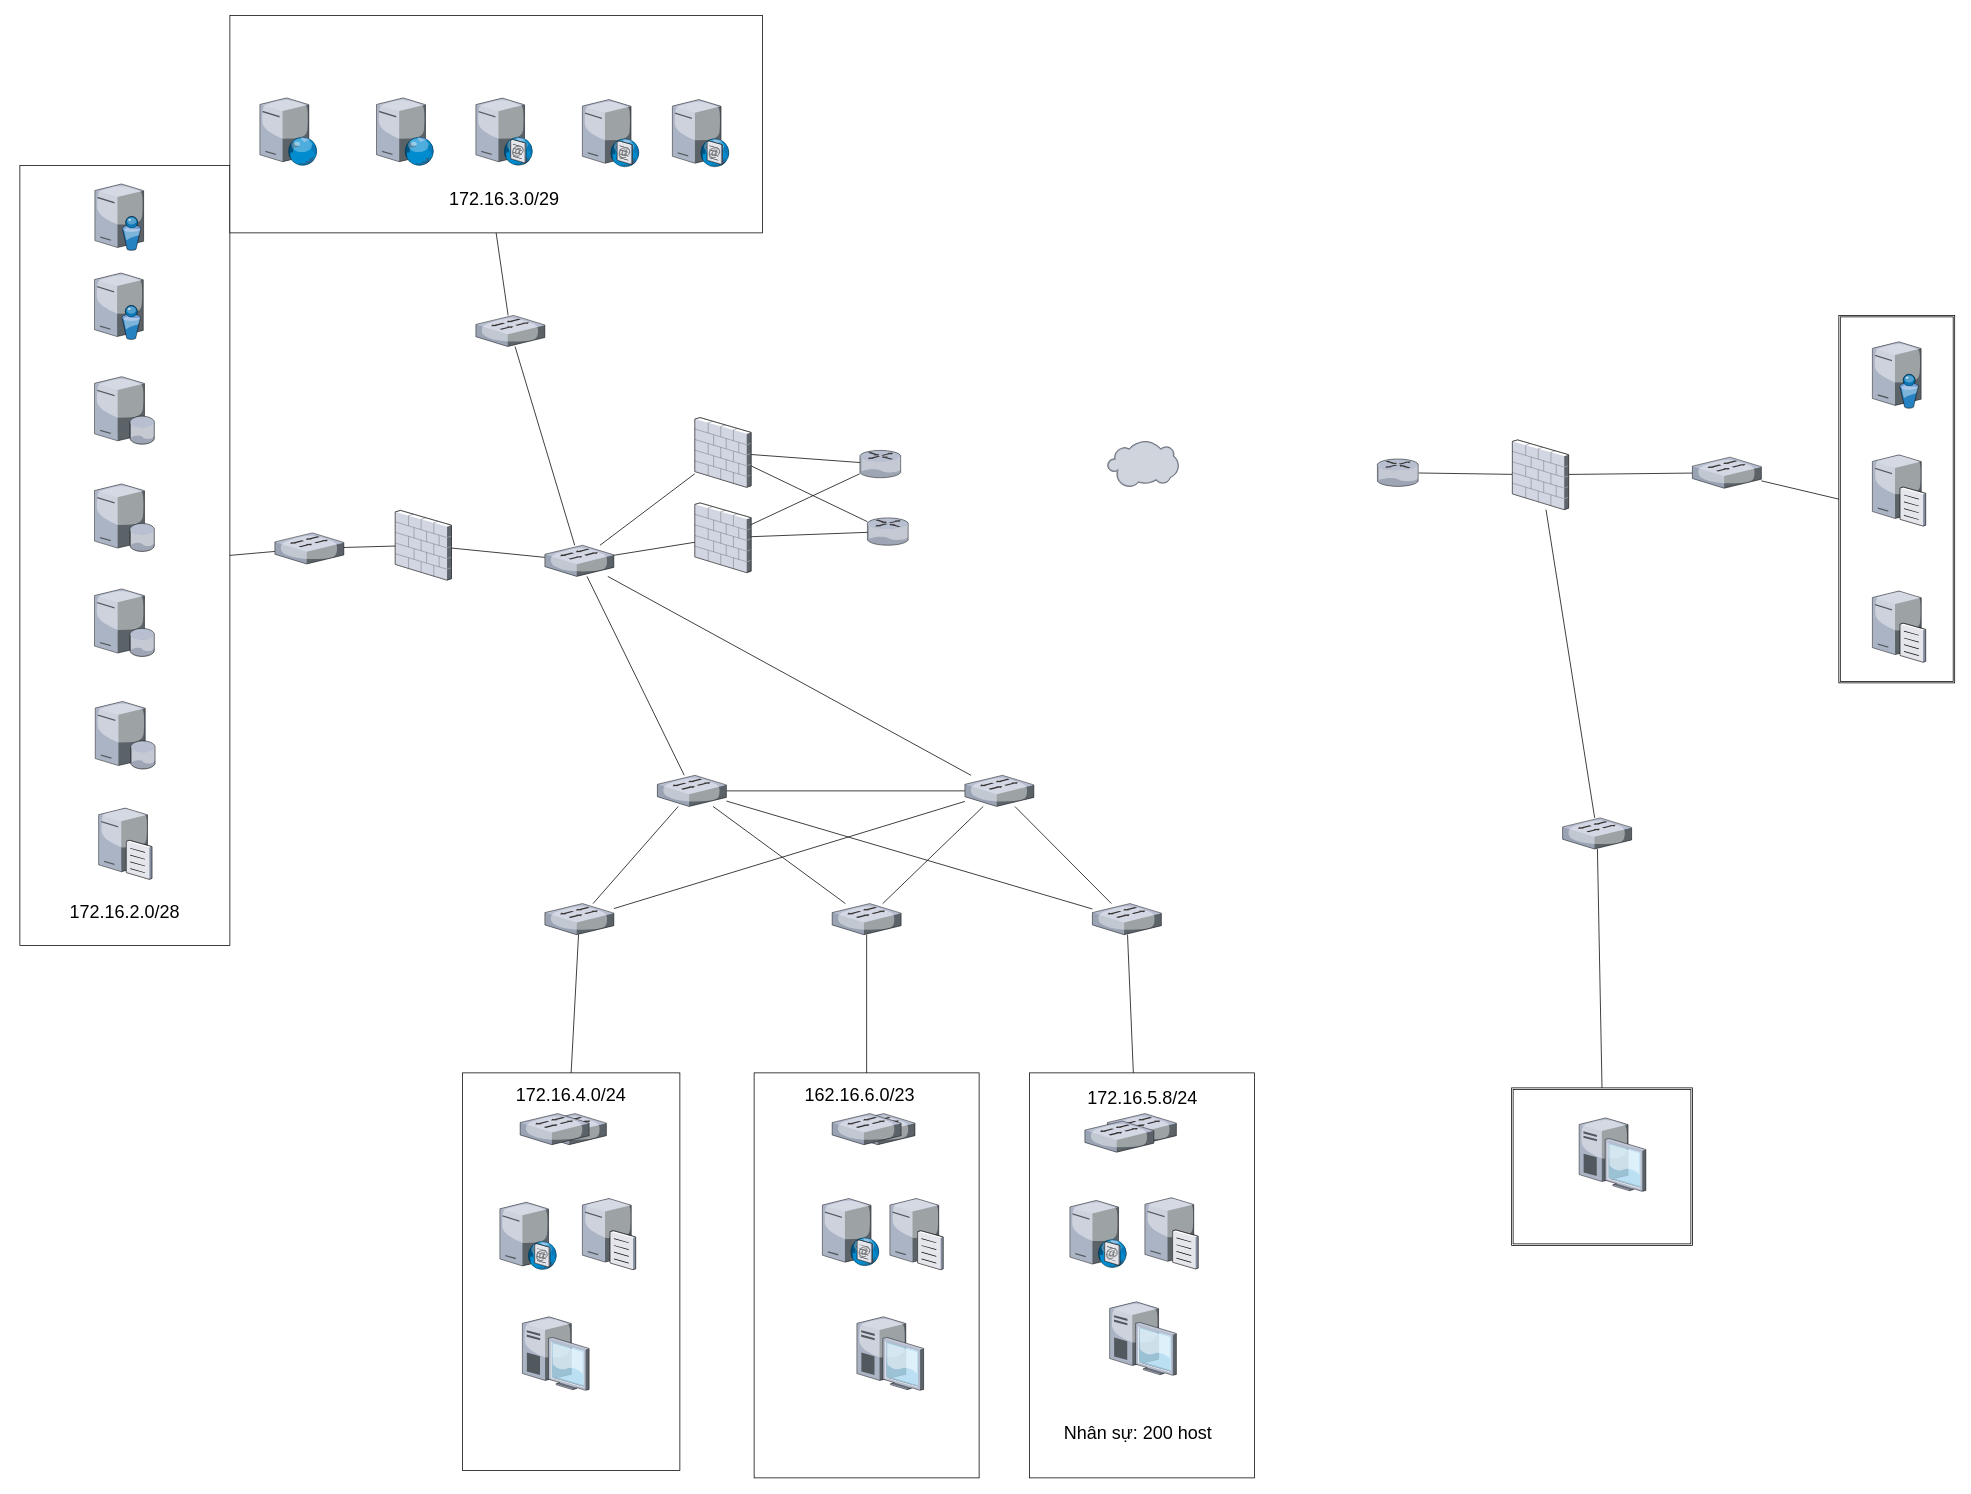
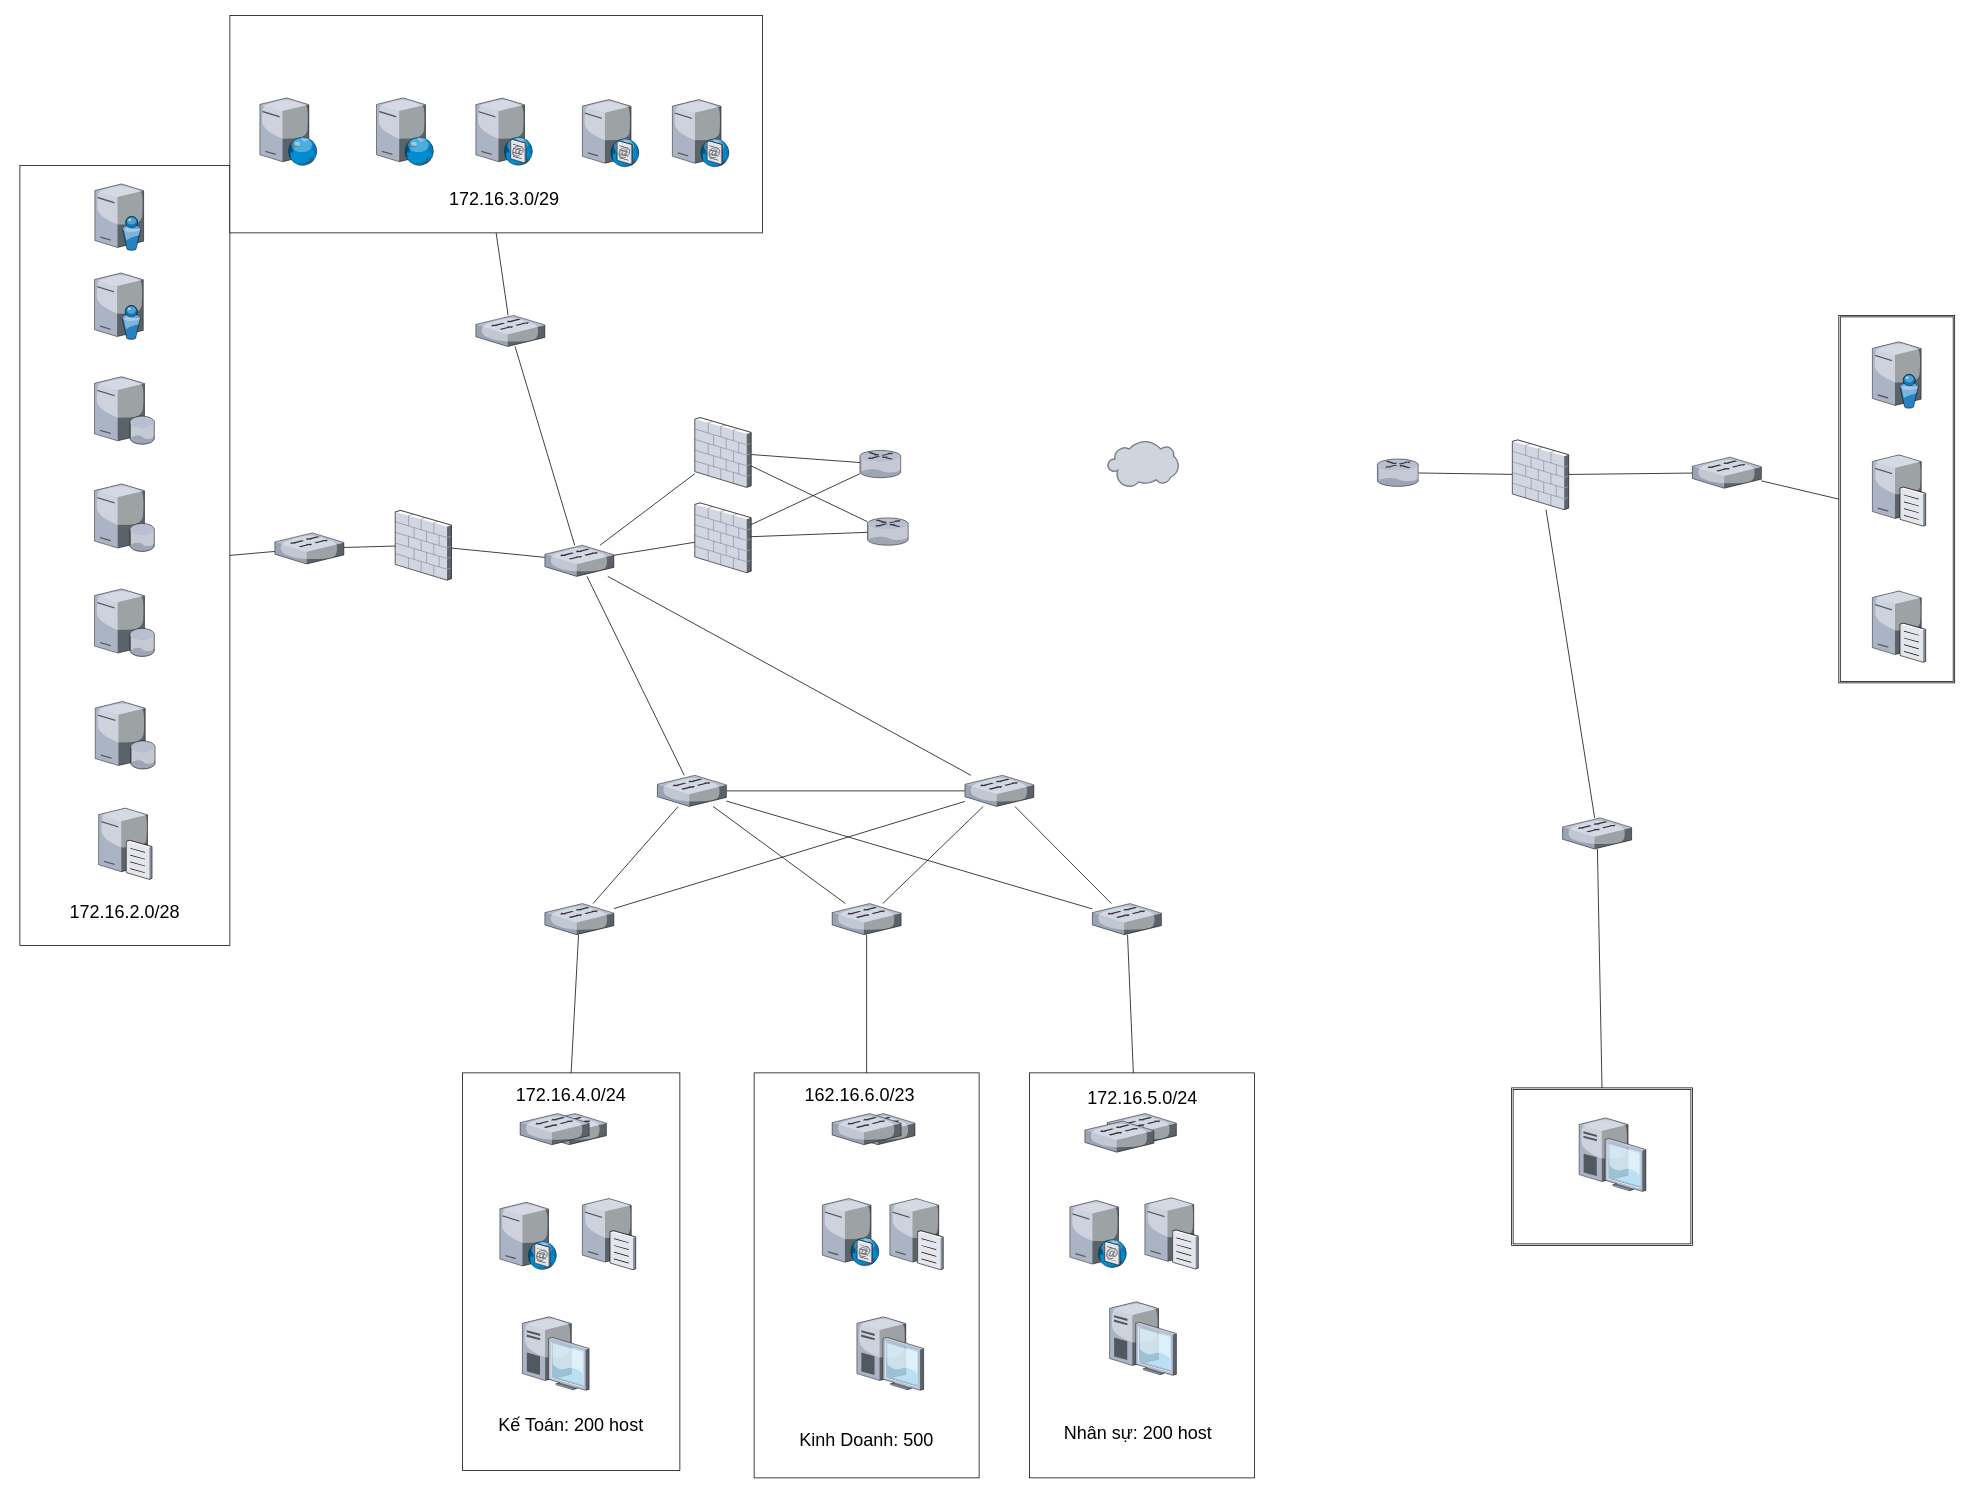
node "172.16.5.8/24": label "172.16.5.8/24" -> "172.16.5.0/24"
node "Kế Toán: 200 host": added
node "Kinh Doanh: 500": added
